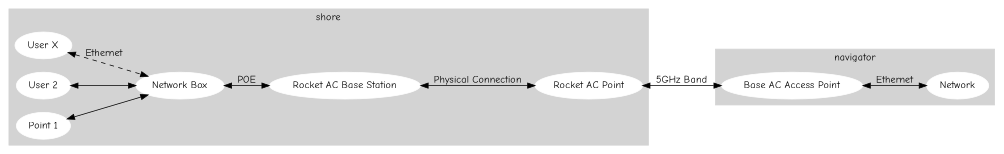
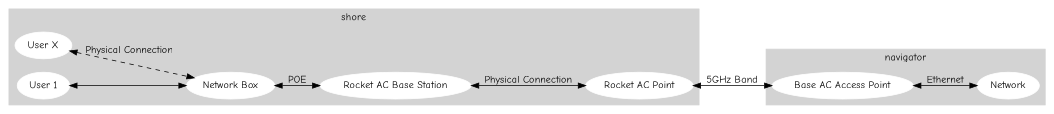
edge "User X" -- "Network Box": label "Ethernet" -> "Physical Connection"
node "User 2": removed
node "Point 1": label "Point 1" -> "User 1"
